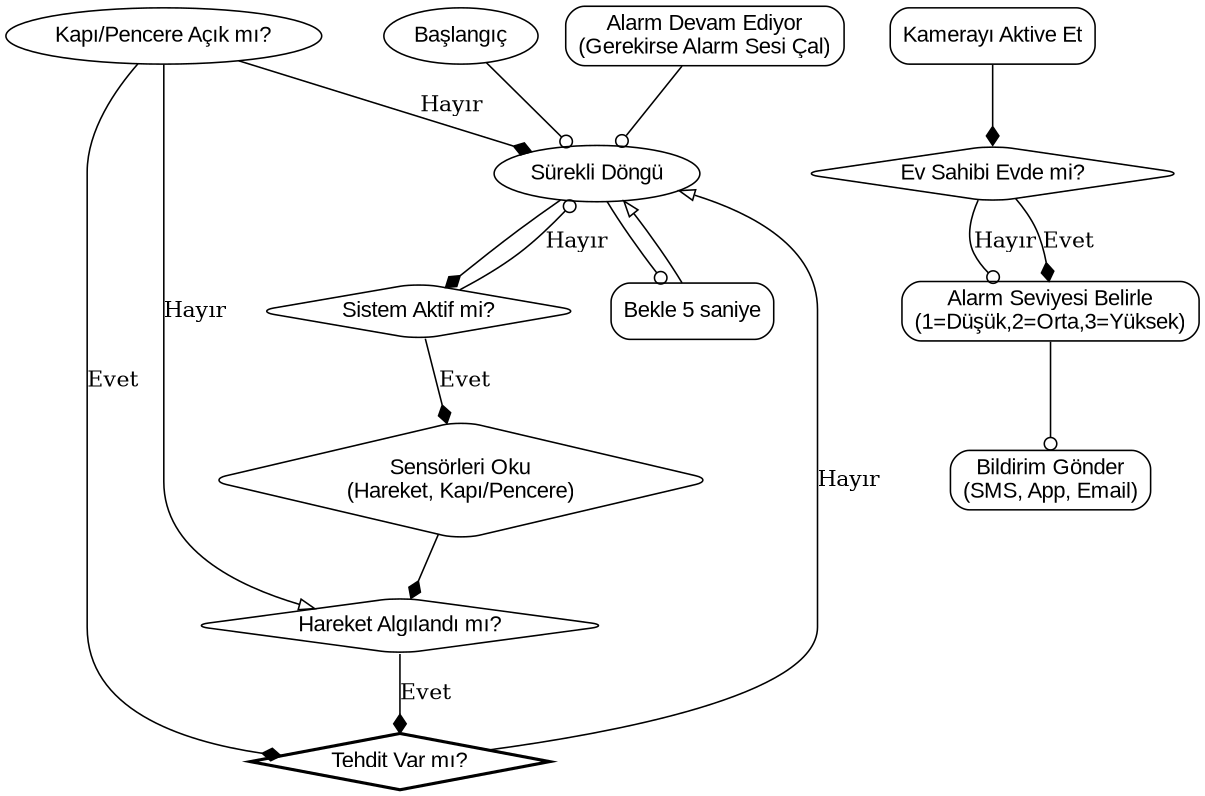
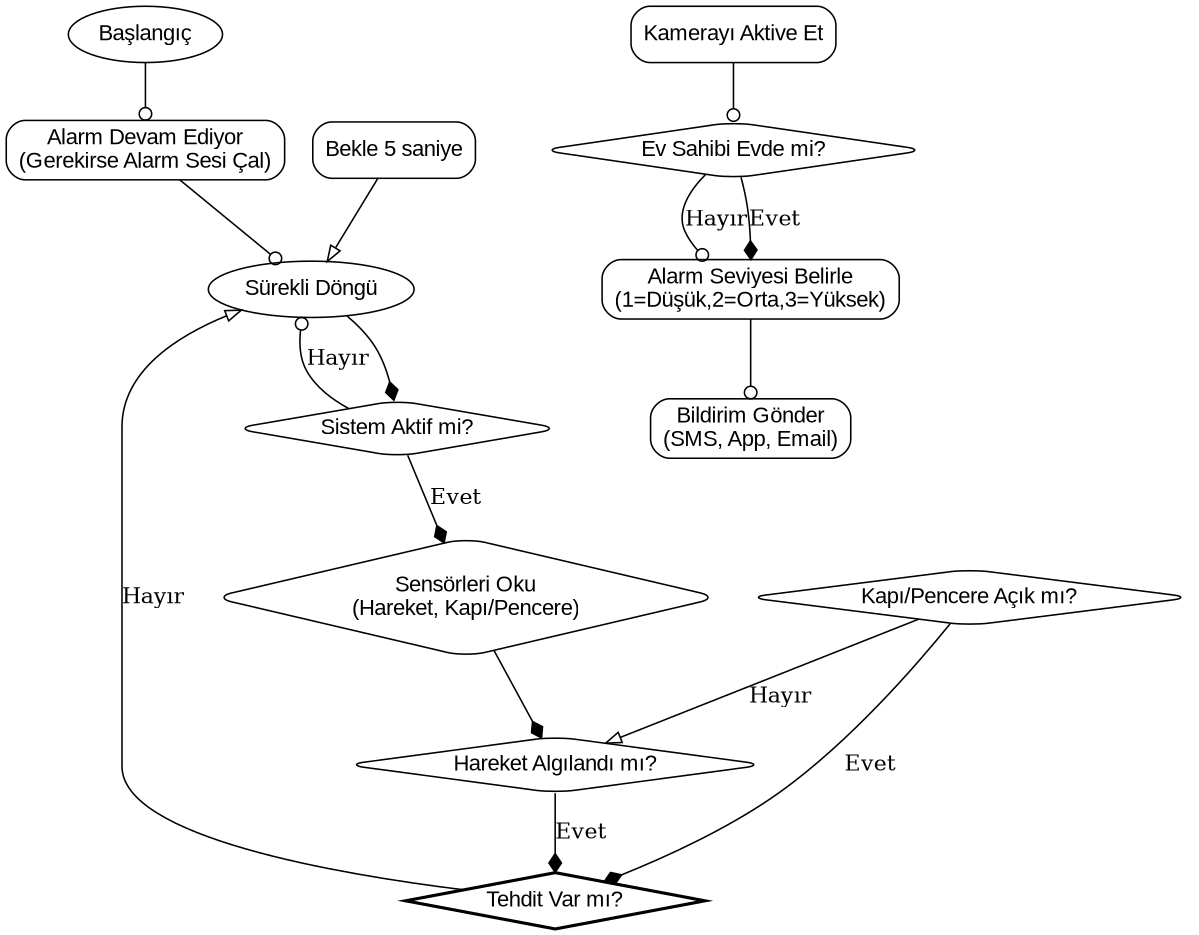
node "Kapı/Pencere Açık mı?": shape ellipse -> diamond
edge "Kamerayı Aktive Et" -> "Ev Sahibi Evde mi?": arrowhead diamond -> odot
edge "Başlangıç" -> "Sürekli Döngü": now "Başlangıç" -> "Alarm Devam Ediyor (Gerekirse Alarm Sesi Çal)"
edge "Kapı/Pencere Açık mı?" -> "Sürekli Döngü": removed, label "Hayır"
edge "Sürekli Döngü" -> "Bekle 5 saniye": removed
